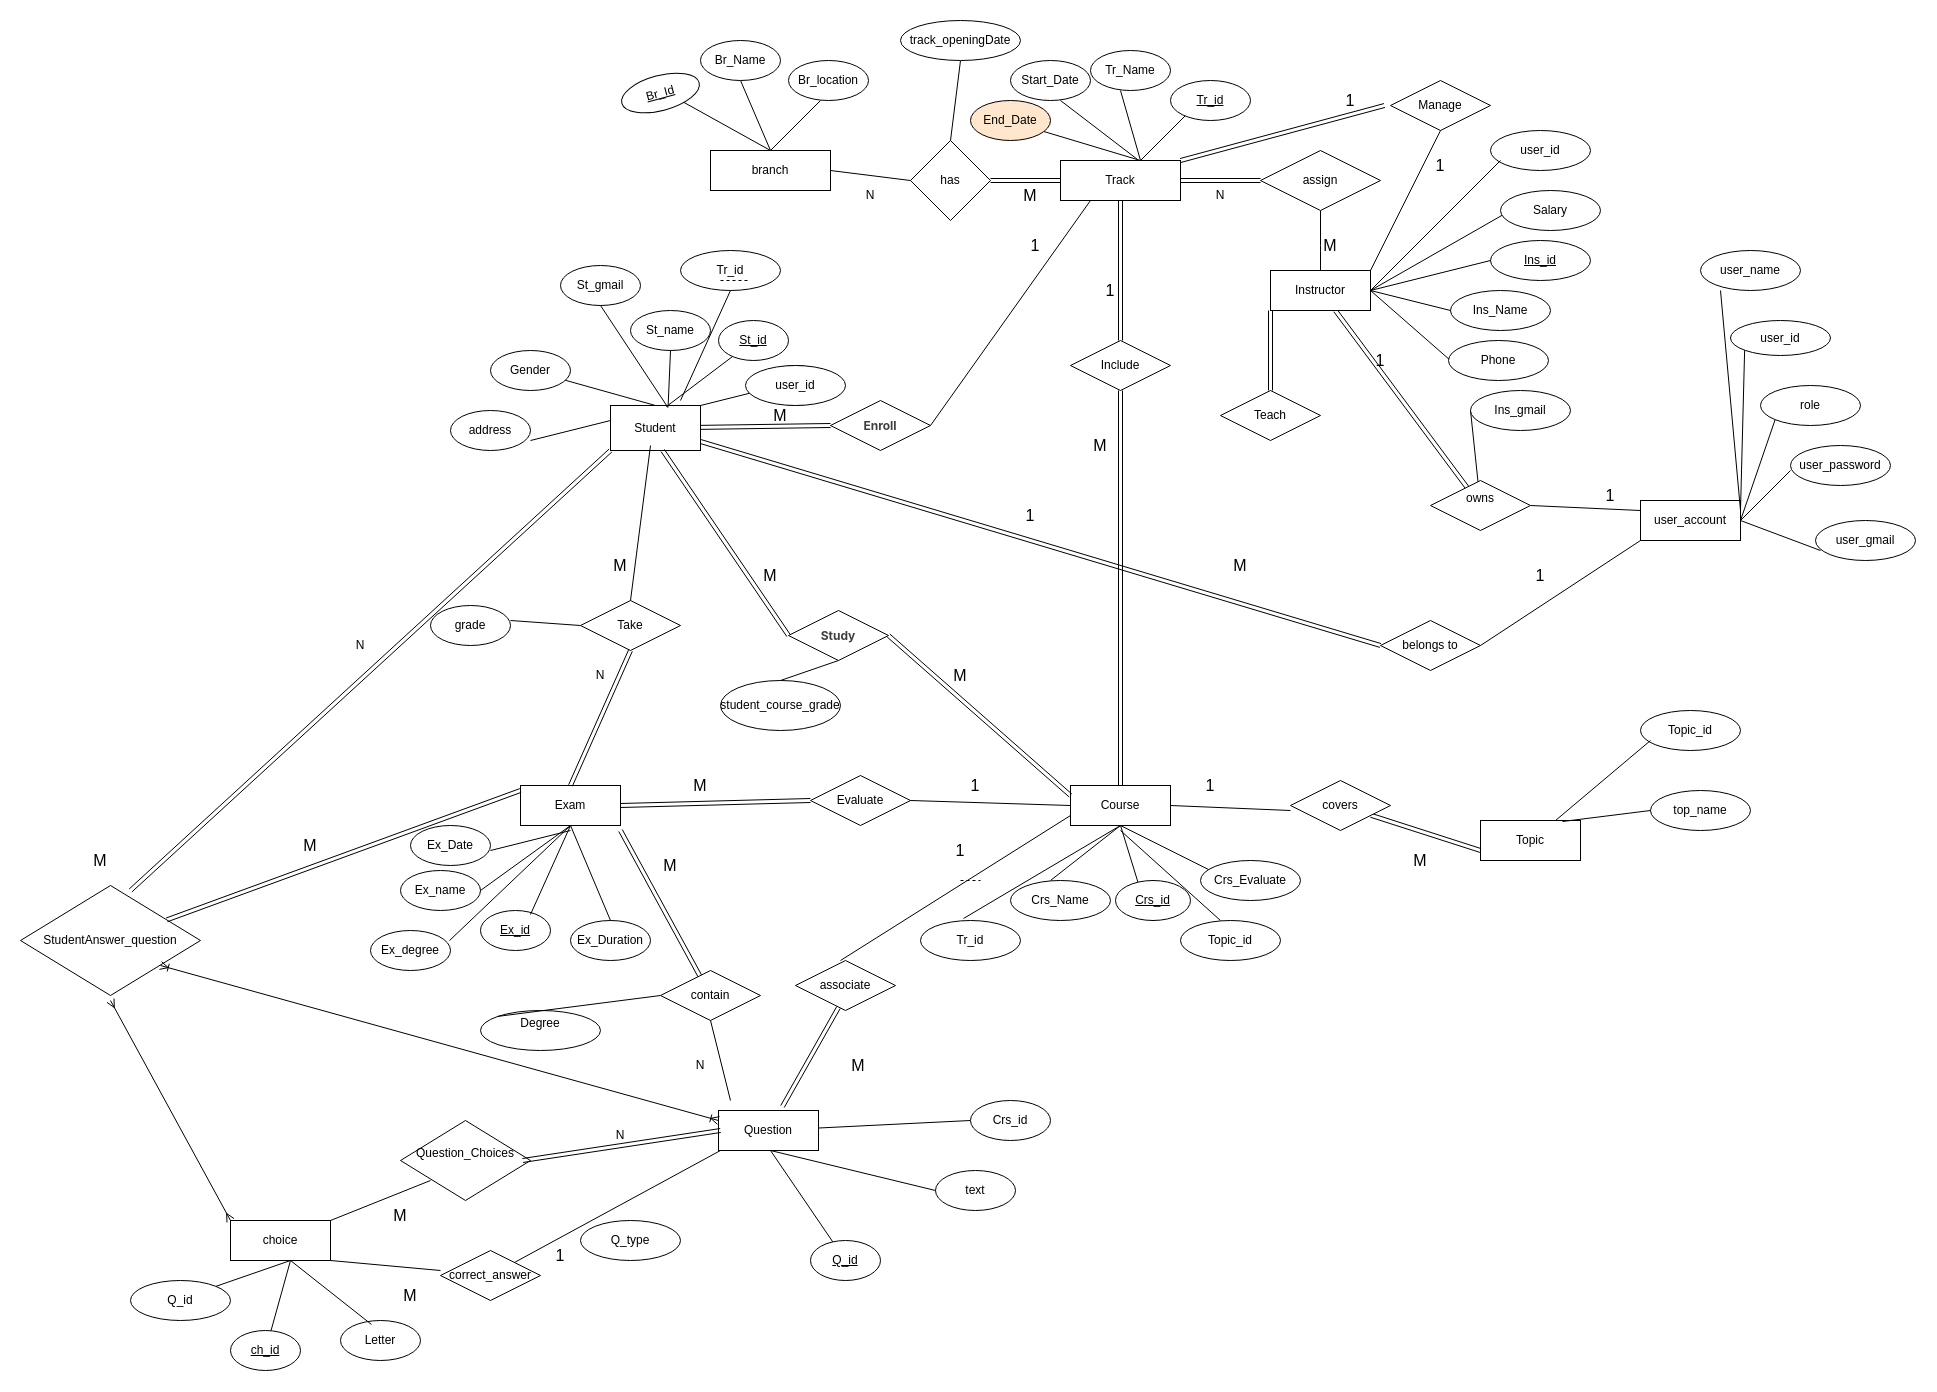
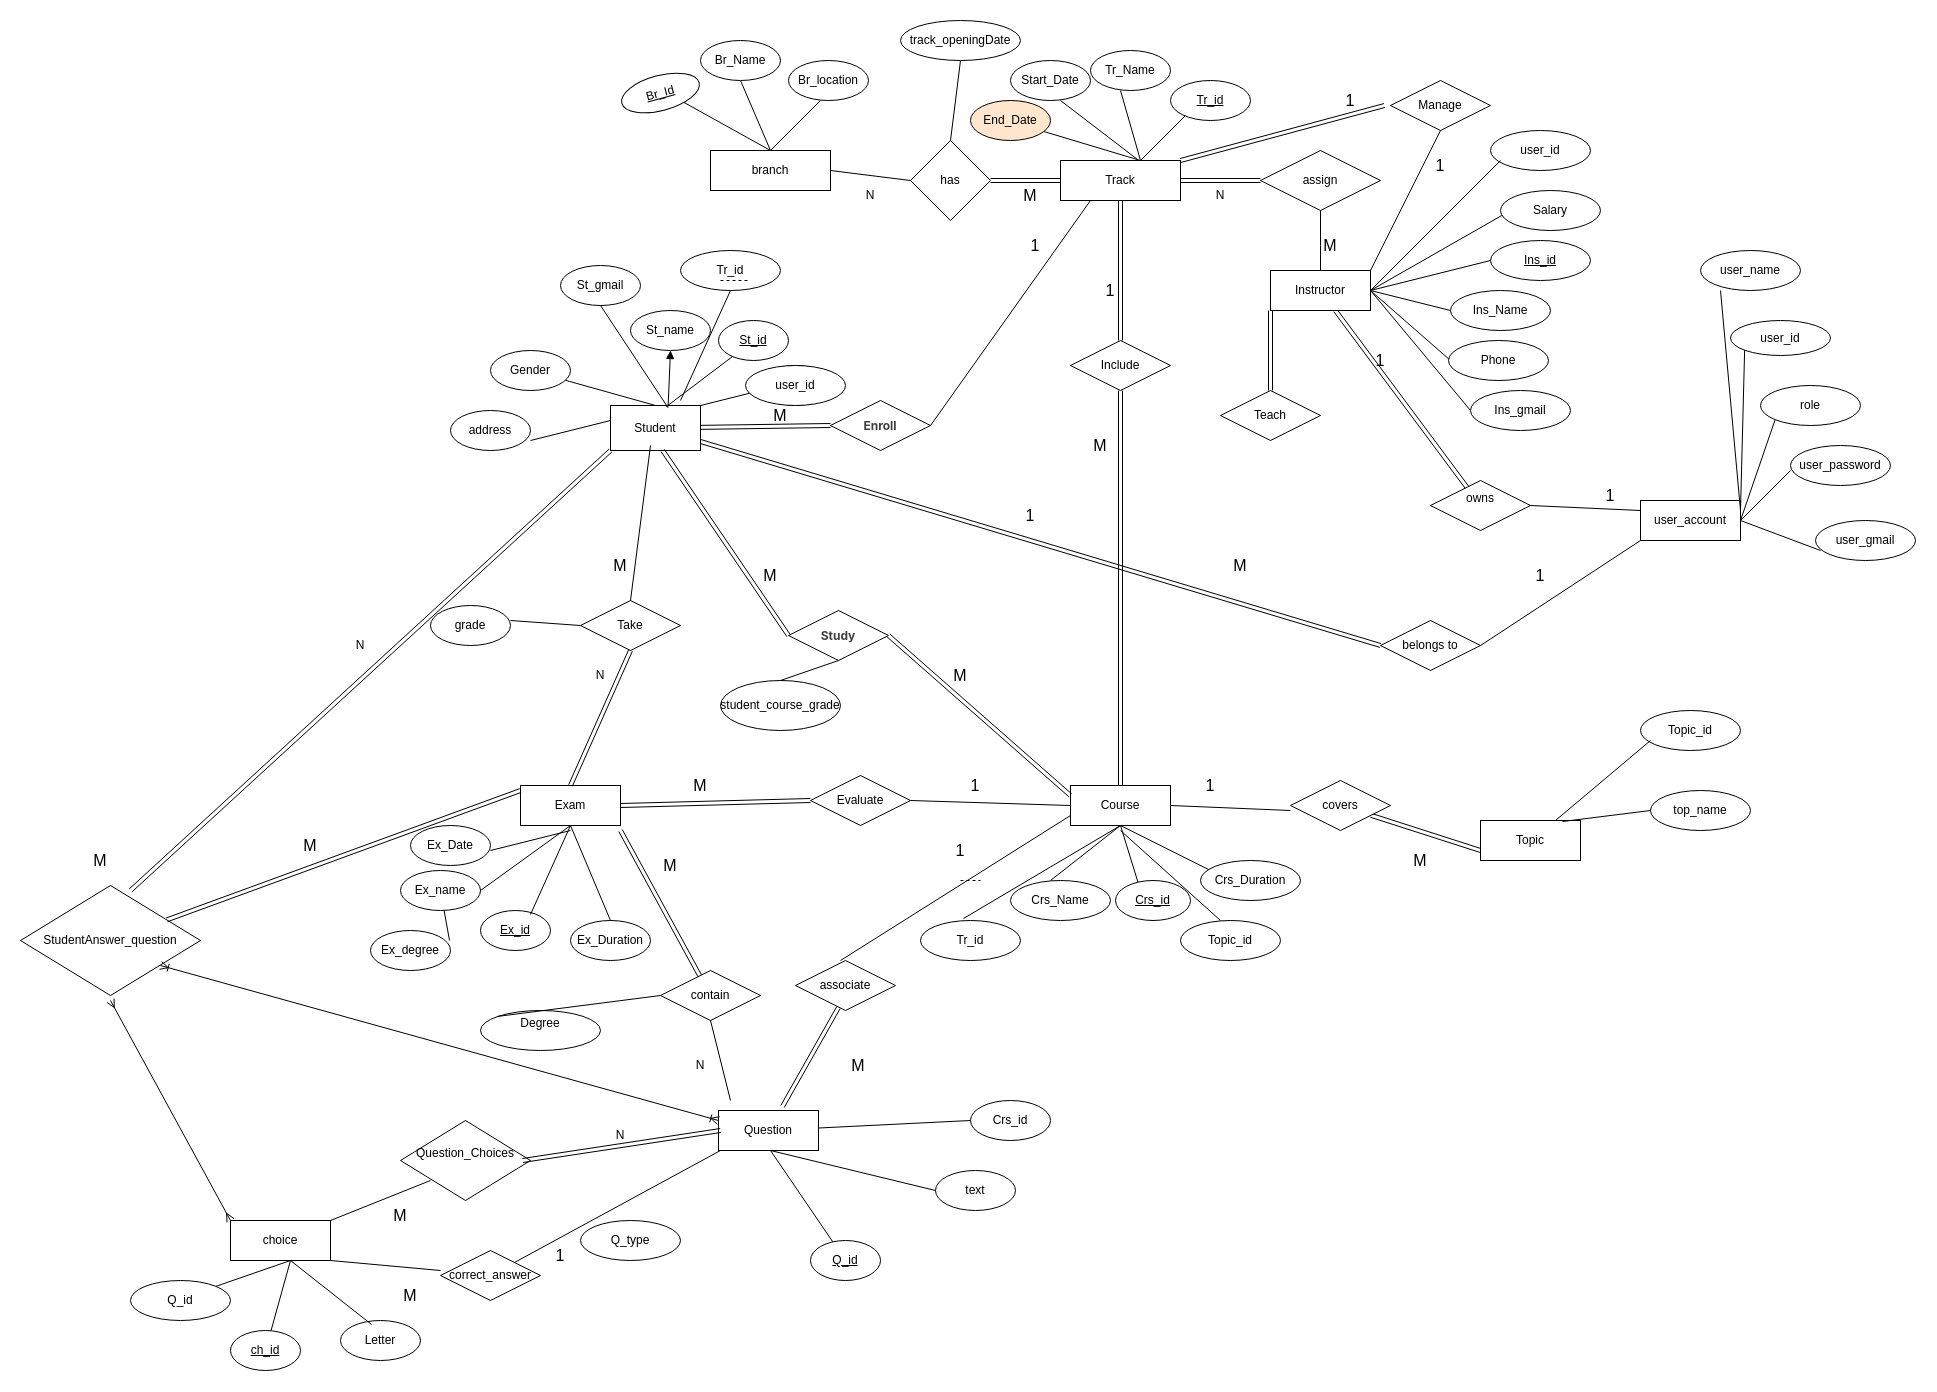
edge "St_name" -- "Student": arrowhead none -> block
edge "Ins_gmail" -- "owns": now "Ins_gmail" -- "Instructor"
node "Crs_Evaluate": label "Crs_Evaluate" -> "Crs_Duration"
edge "Exam" -- "Ex_degree": now "Ex_name" -- "Ex_degree"
